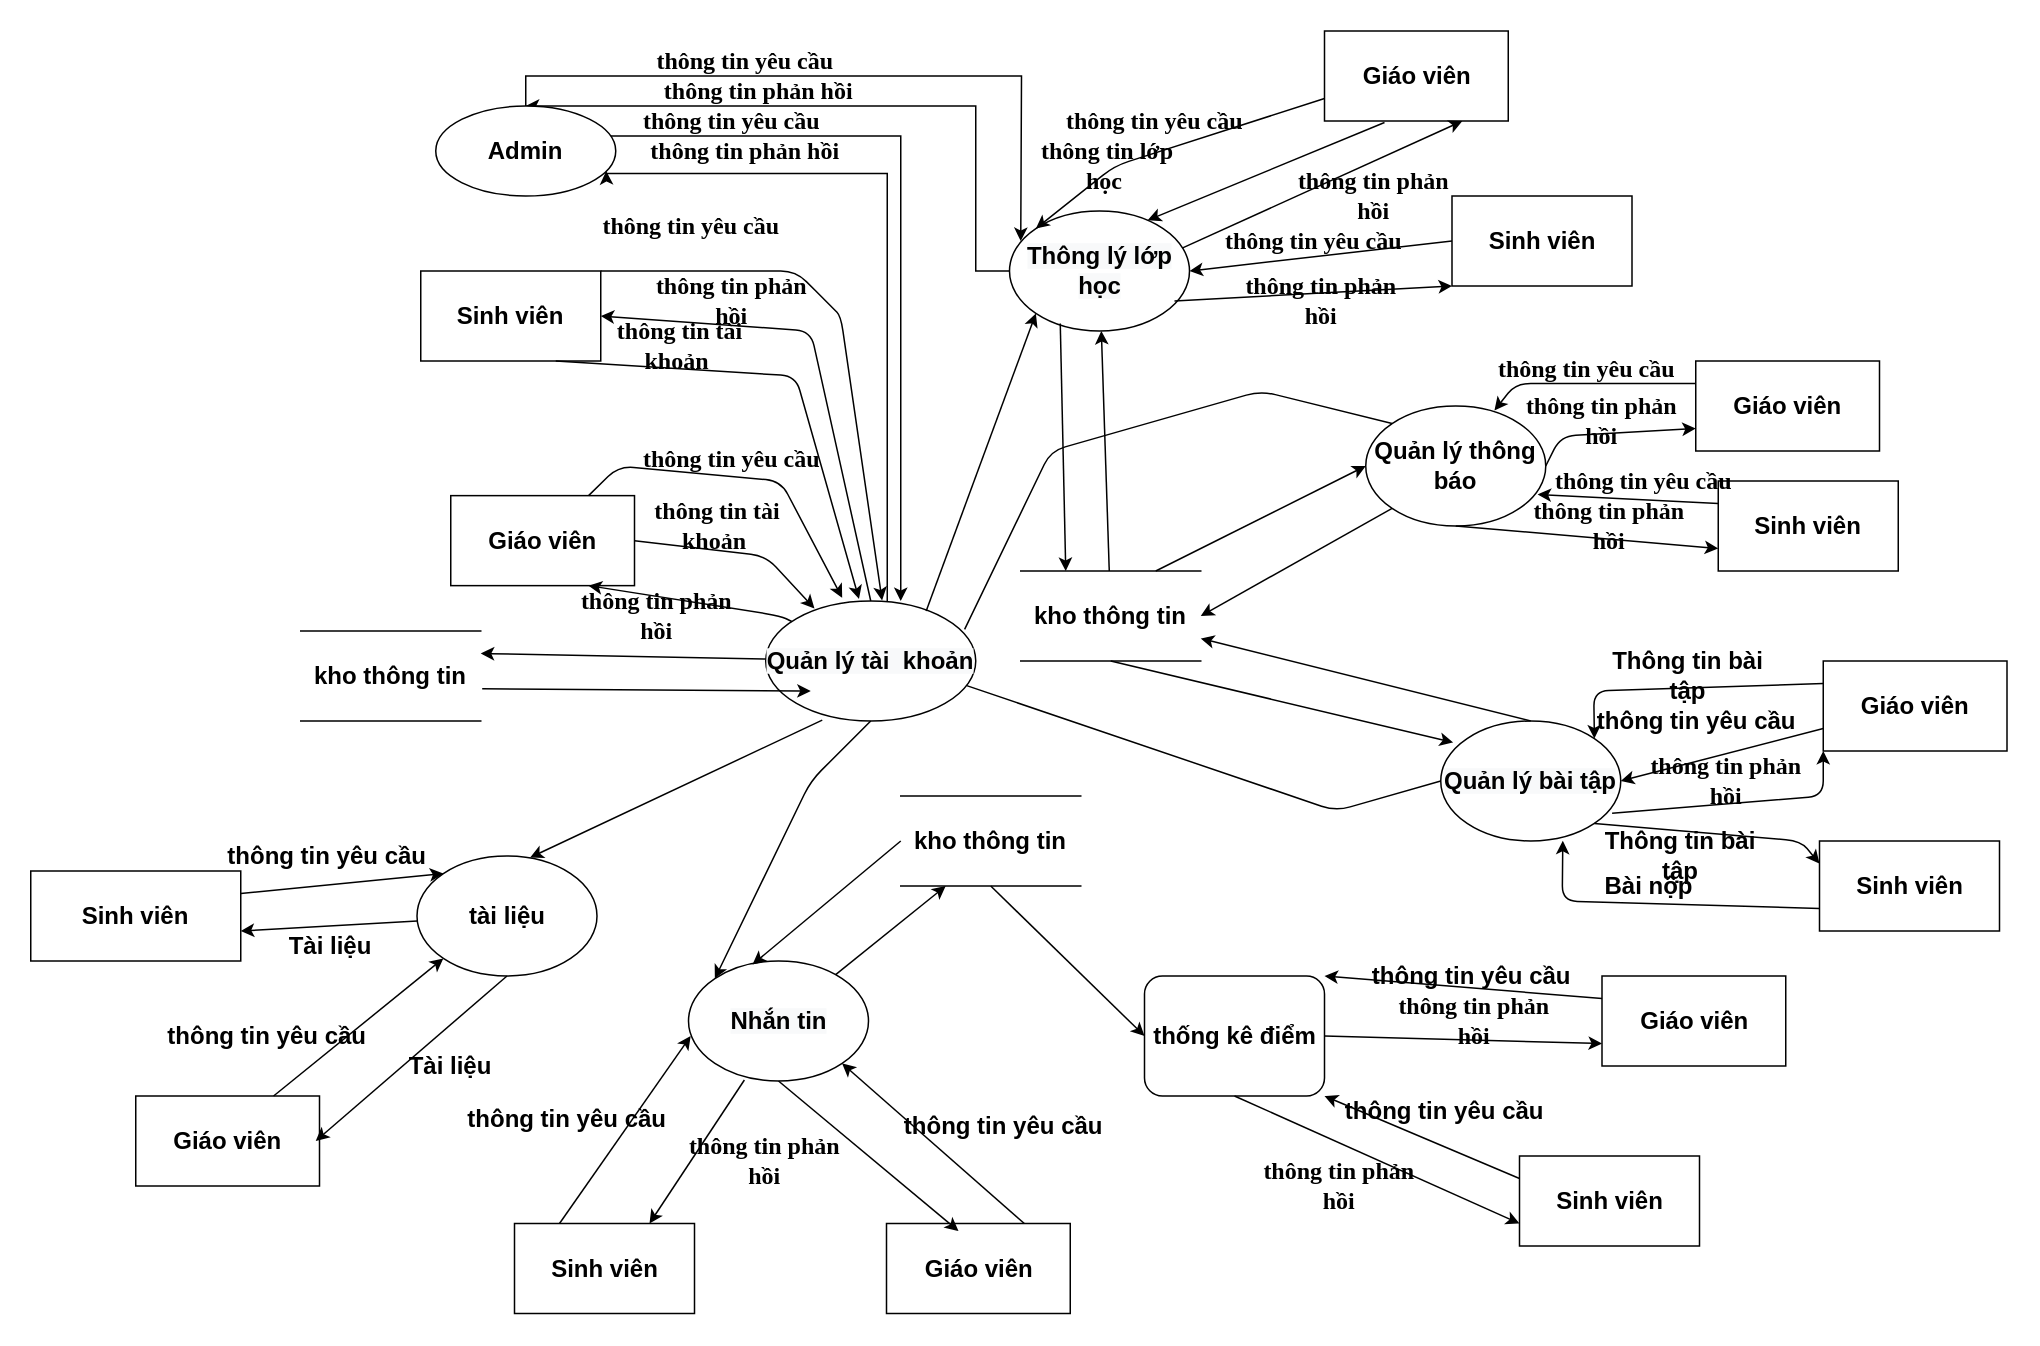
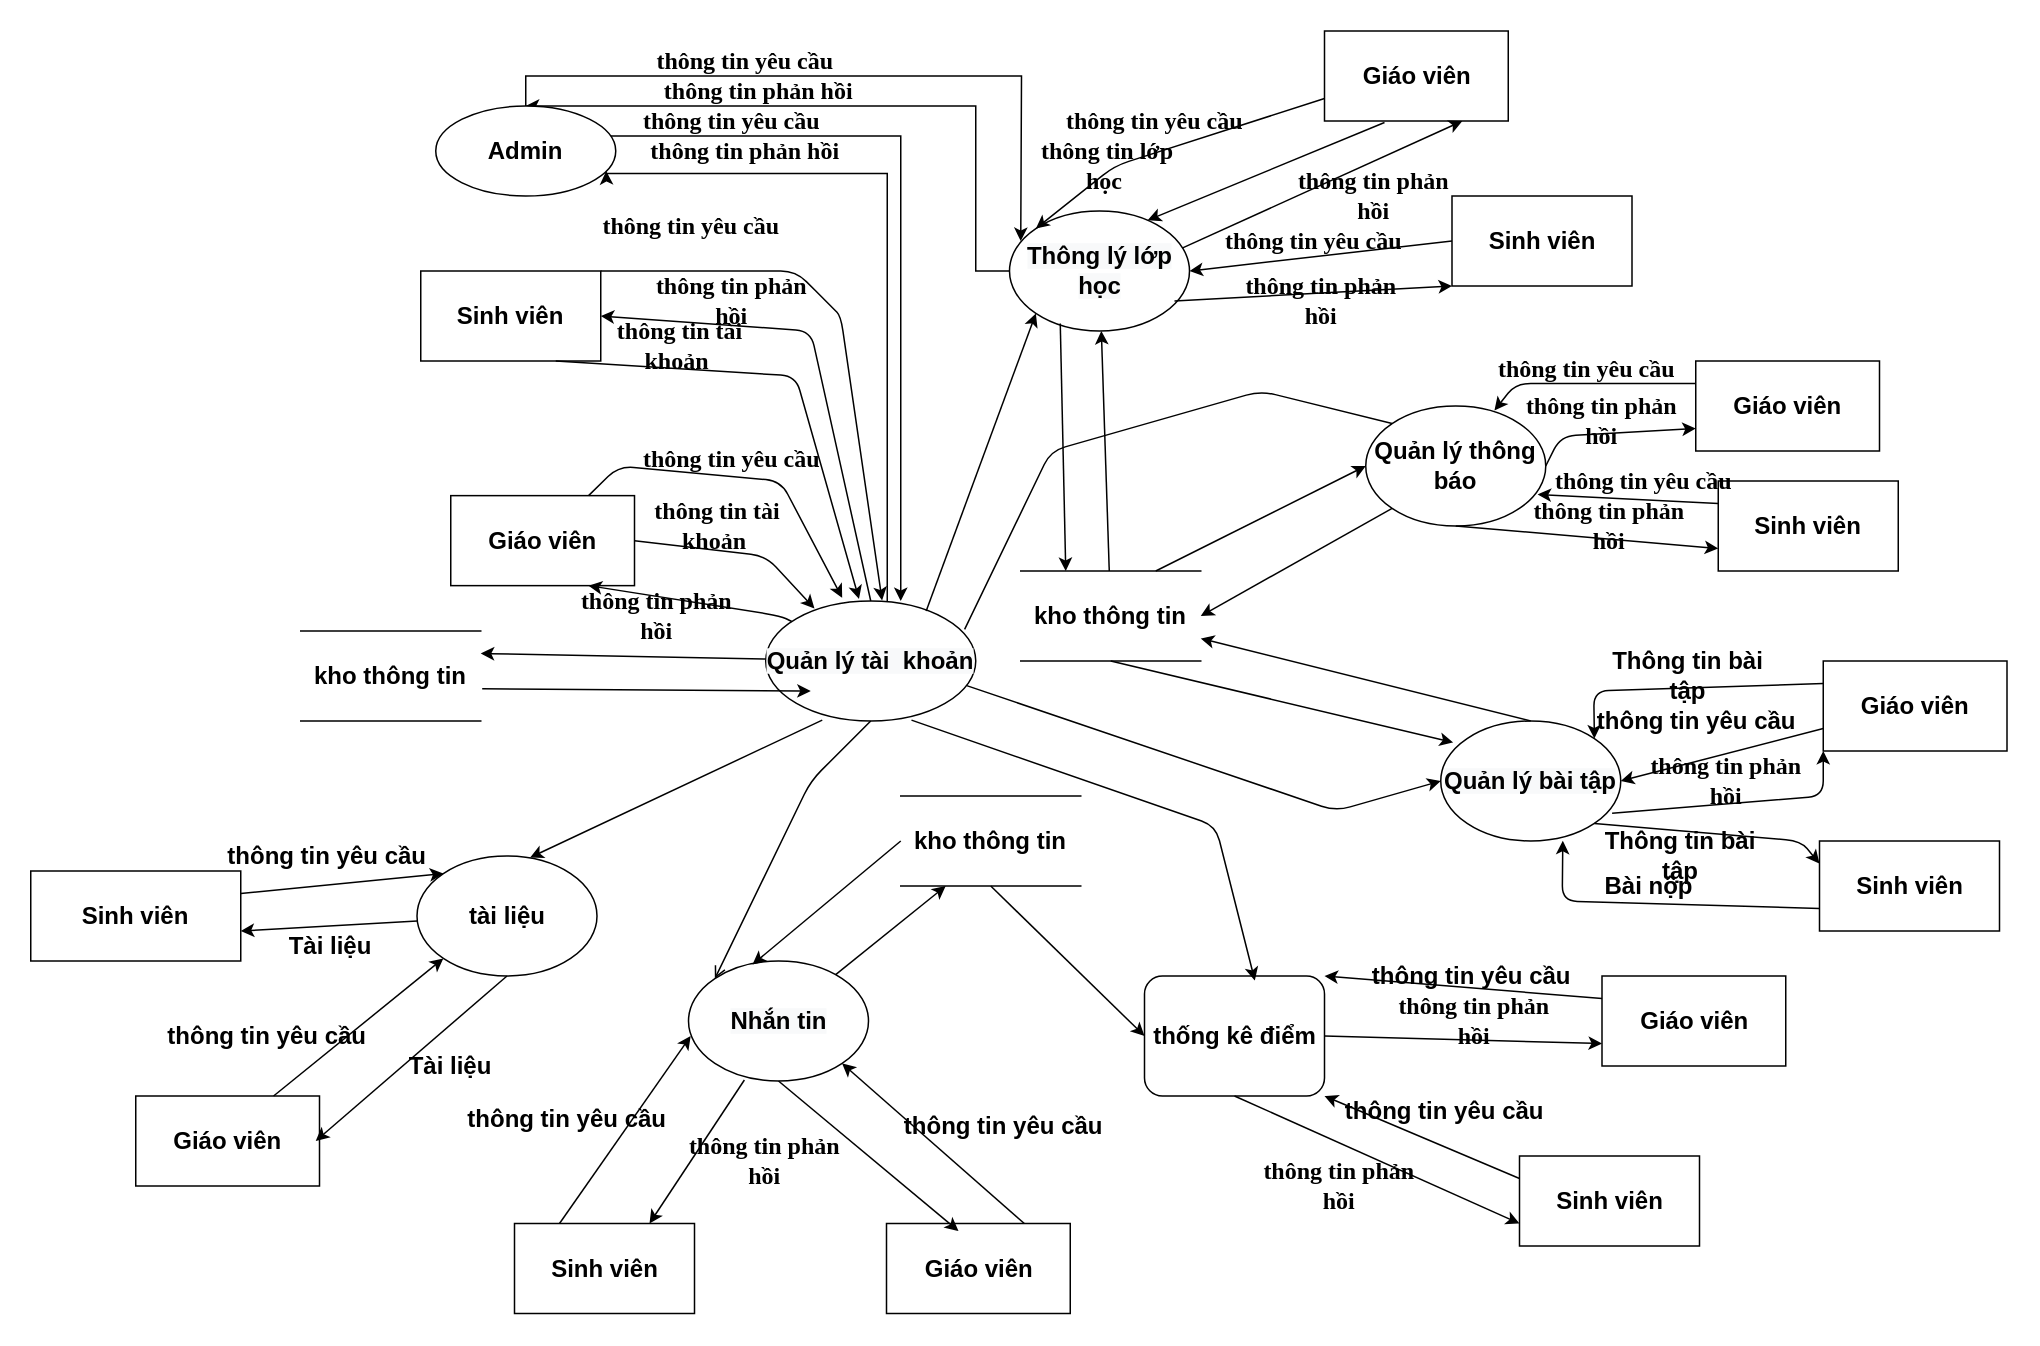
edge "Quản lý tài khoản" -- "Quản lý bài tập": arrowhead none -> classic
edge "Quản lý tài khoản" -> "thống kê điểm": added
edge "Quản lý tài khoản" -> "Nhắn tin": arrowhead classic -> open
